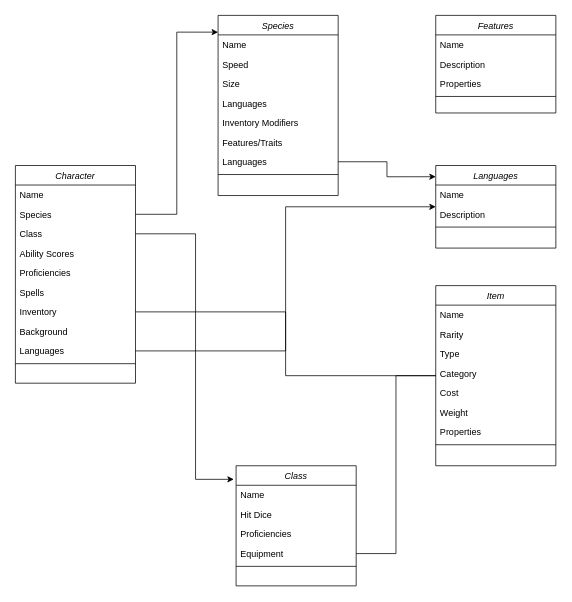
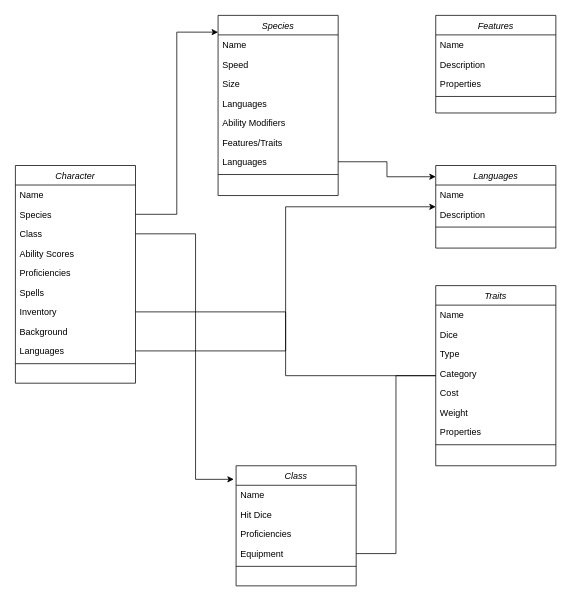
node "Inventory Modifiers": label "Inventory Modifiers" -> "Ability Modifiers"
node "Item": label "Item" -> "Traits"
node "Rarity": label "Rarity" -> "Dice"
